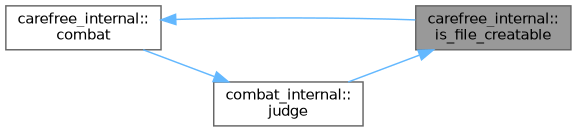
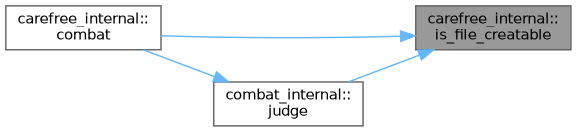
edge "carefree_internal:: is_file_creatable" -> "carefree_internal:: combat": reversed
